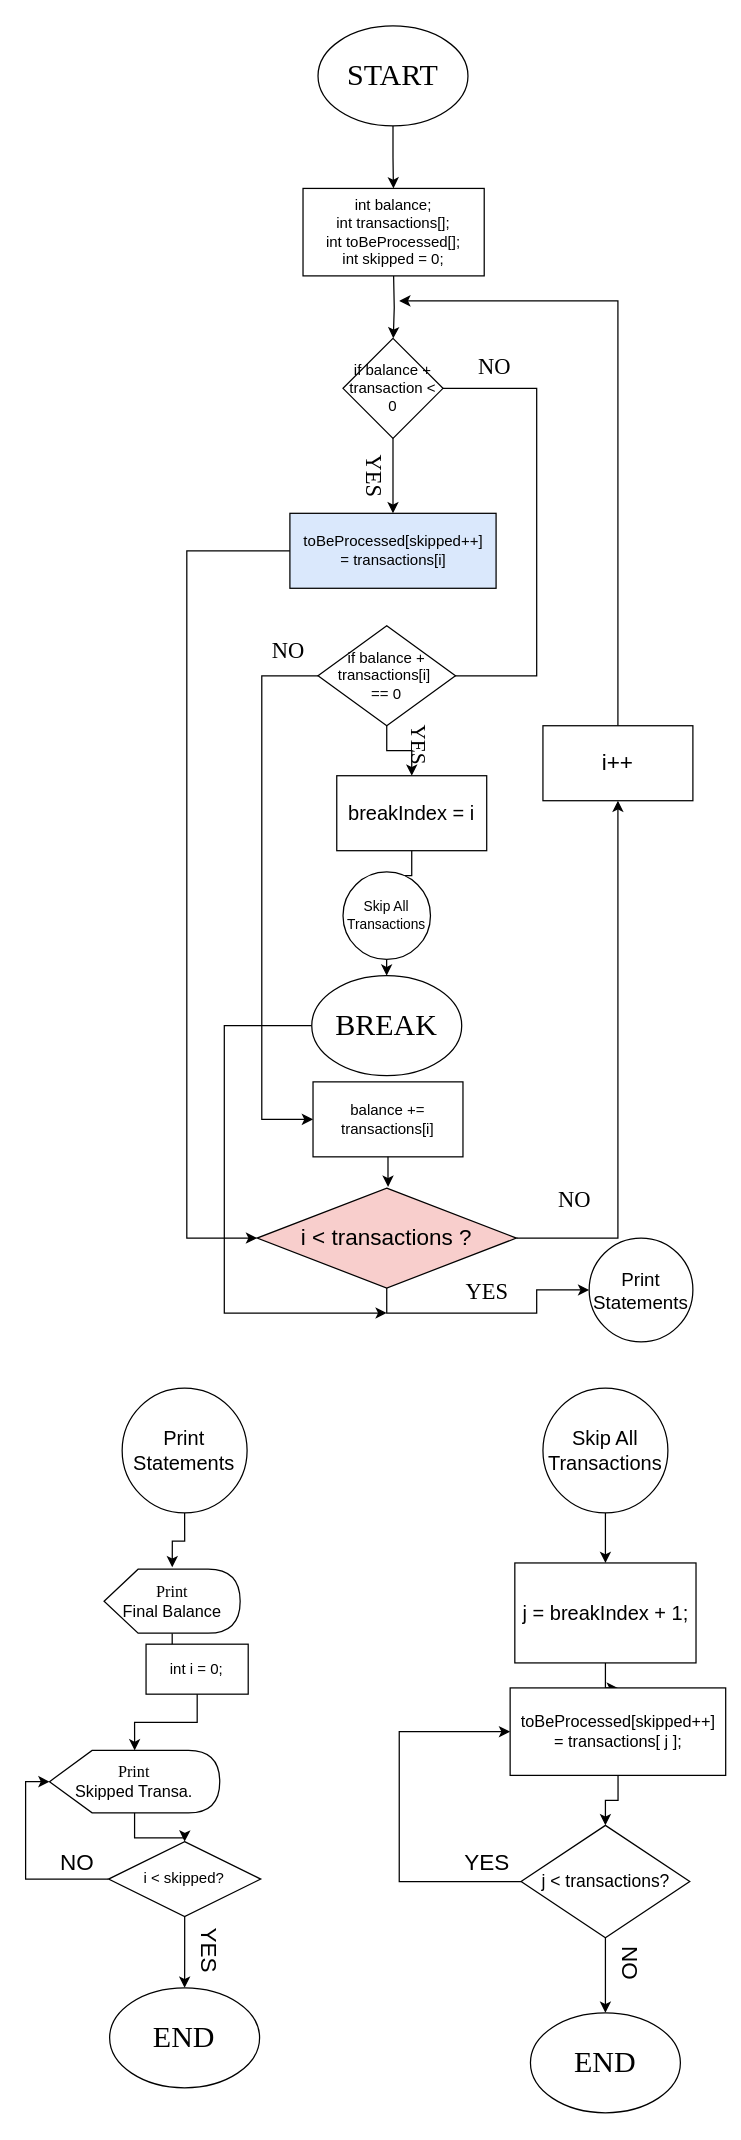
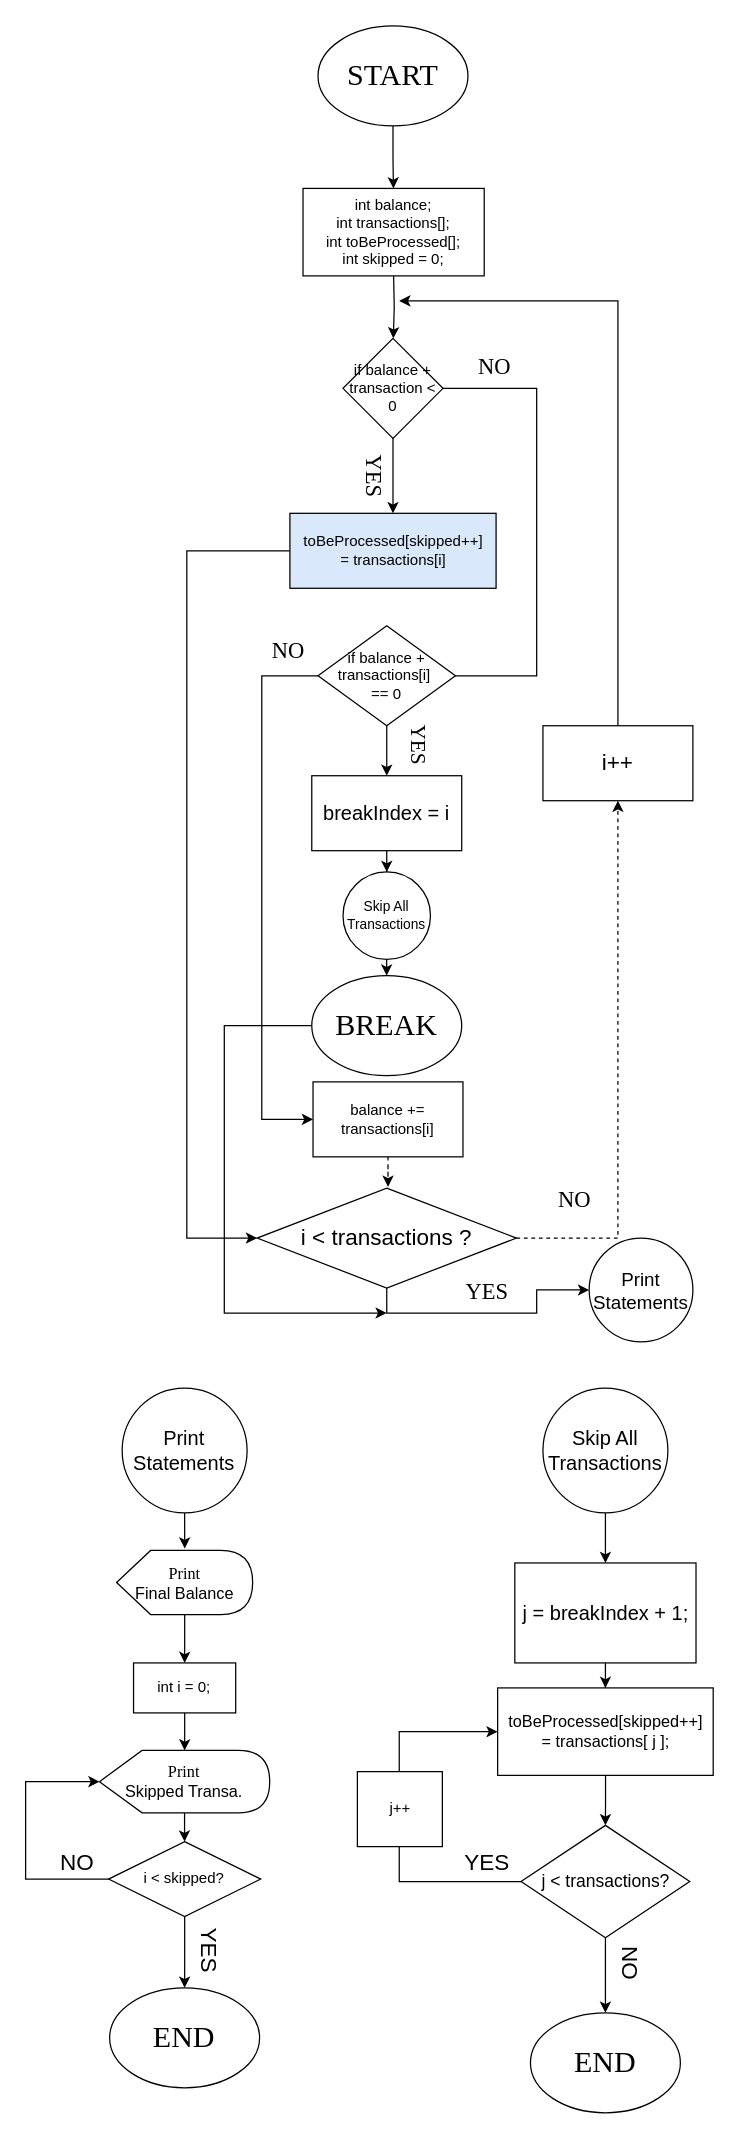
node "breakIndex = i": moved (412, 813) -> (387, 813)
edge "i < transactions ?" -> "i++": style solid -> dashed
edge "balance += transactions[i]" -> "i < transactions ?": style solid -> dashed
node "i < transactions ?": fillcolor #f8cecc -> #ffffff
node "Print Final Balance": moved (172, 1601) -> (185, 1583)
node "int i = 0;": moved (197, 1669) -> (185, 1688)
node "toBeProcessed[skipped++] = transactions[ j ];": moved (618, 1732) -> (606, 1732)
node "Print Skipped Transa.": moved (135, 1782) -> (185, 1782)
node "j++": added
